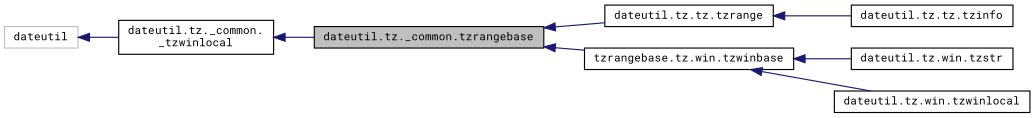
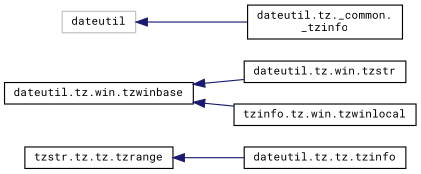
node "dateutil.tz.tz.tzrange": label "dateutil.tz.tz.tzrange" -> "tzstr.tz.tz.tzrange"
node "dateutil.tz._common. _tzwinlocal": label "dateutil.tz._common. _tzwinlocal" -> "dateutil.tz._common. _tzinfo"
node "dateutil.tz._common.tzrangebase": removed
node "tzrangebase.tz.win.tzwinbase": label "tzrangebase.tz.win.tzwinbase" -> "dateutil.tz.win.tzwinbase"
node "dateutil.tz.win.tzwinlocal": label "dateutil.tz.win.tzwinlocal" -> "tzinfo.tz.win.tzwinlocal"
